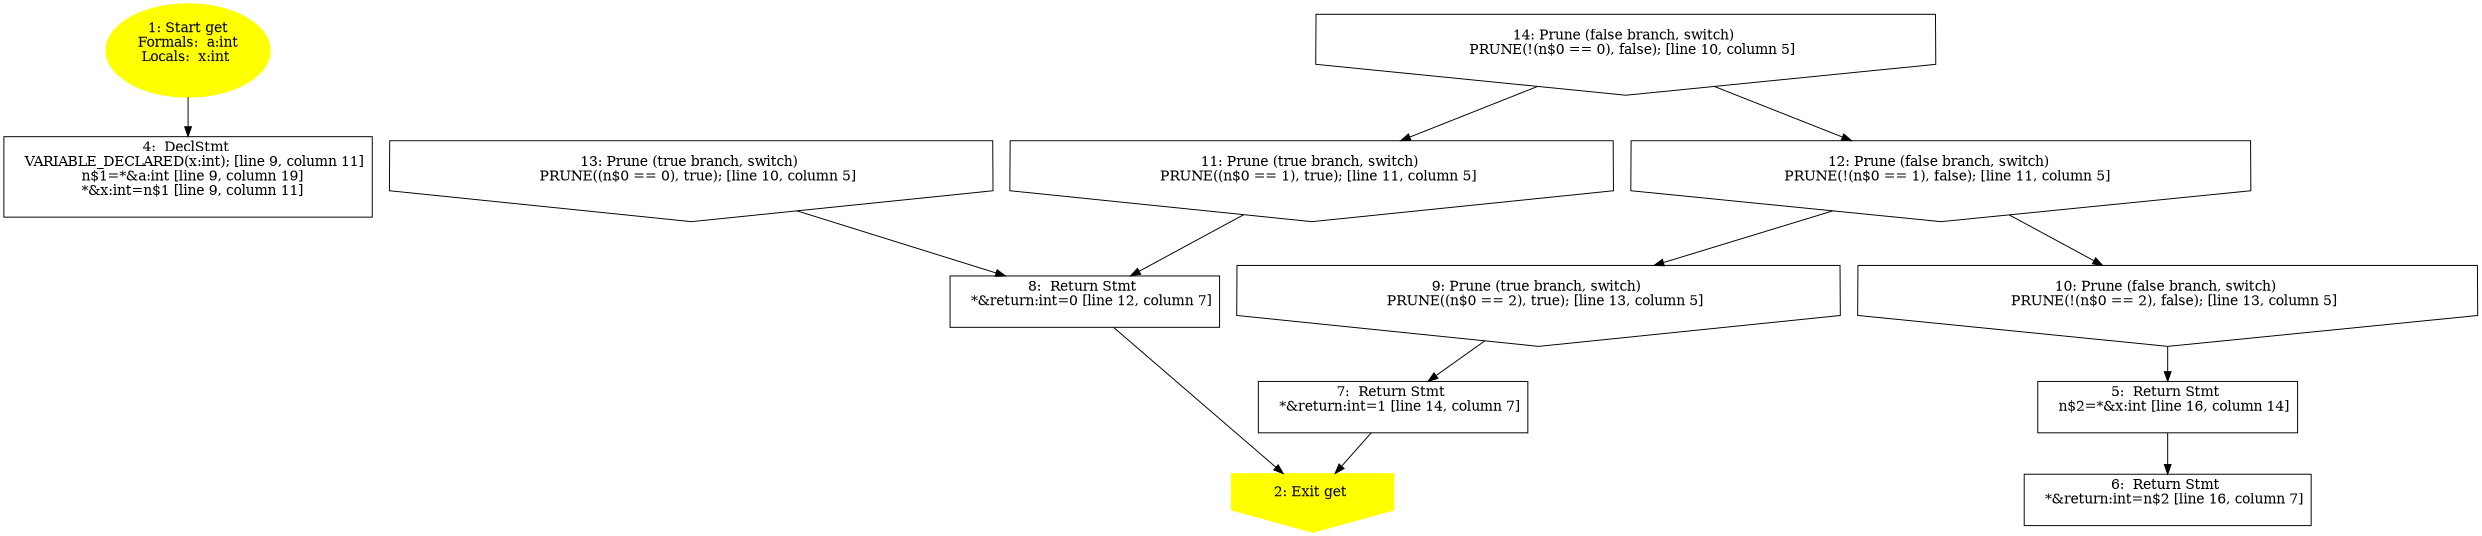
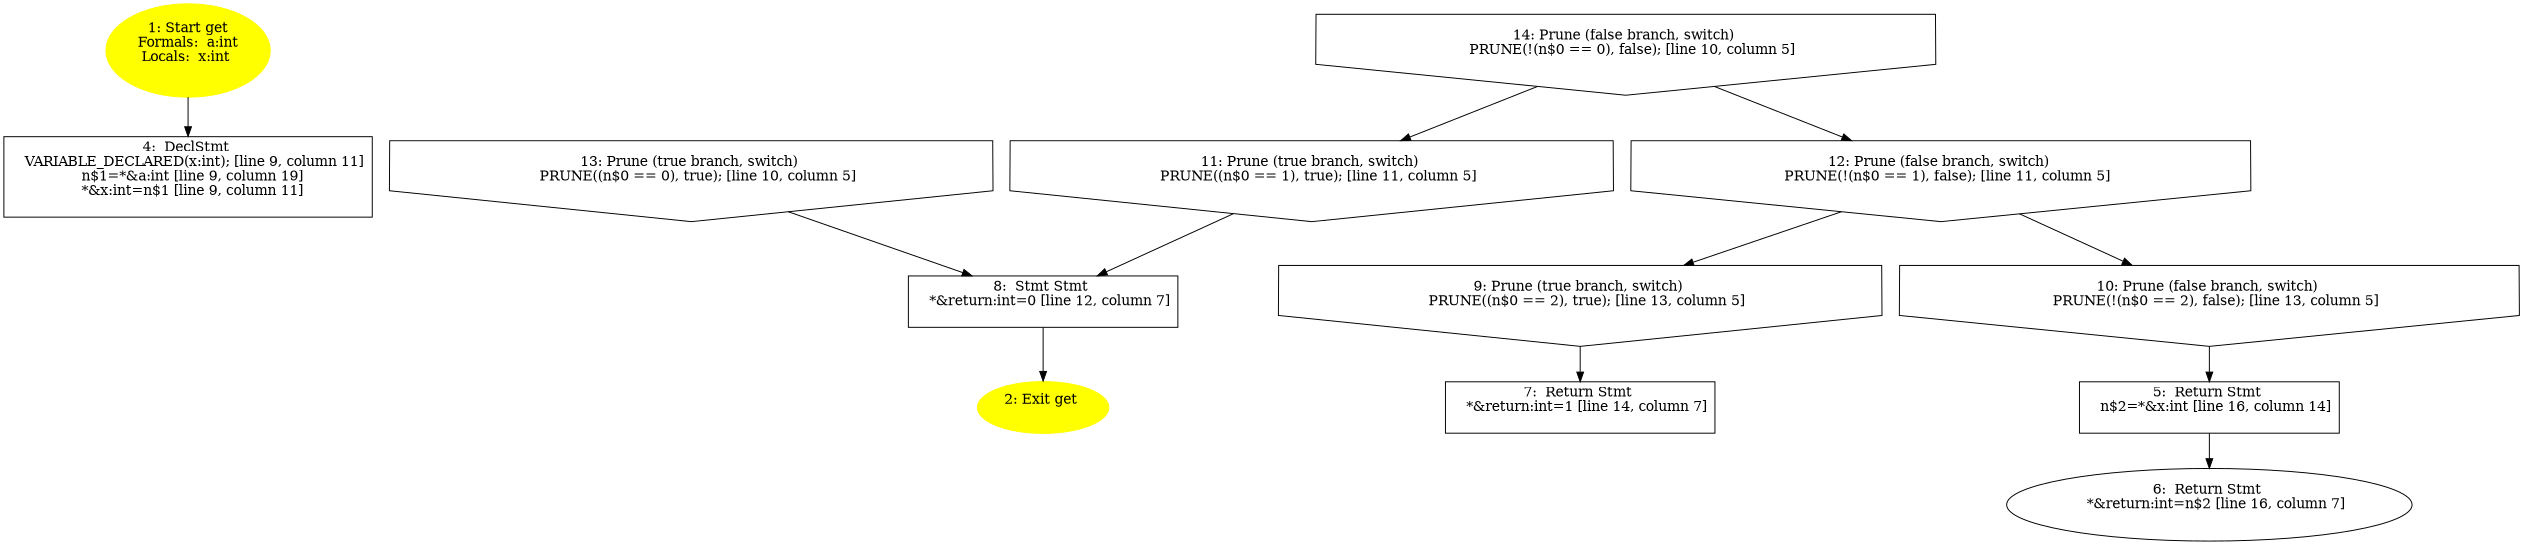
node "8:  Return Stmt *&return:int=0 [line 12, column 7]": label "8:  Return Stmt *&return:int=0 [line 12, column 7]" -> "8:  Stmt Stmt *&return:int=0 [line 12, column 7]"
edge "7:  Return Stmt *&return:int=1 [line 14, column 7]" -> "2: Exit get": removed
node "2: Exit get": shape invhouse -> ellipse
node "6:  Return Stmt *&return:int=n$2 [line 16, column 7]": shape box -> ellipse
